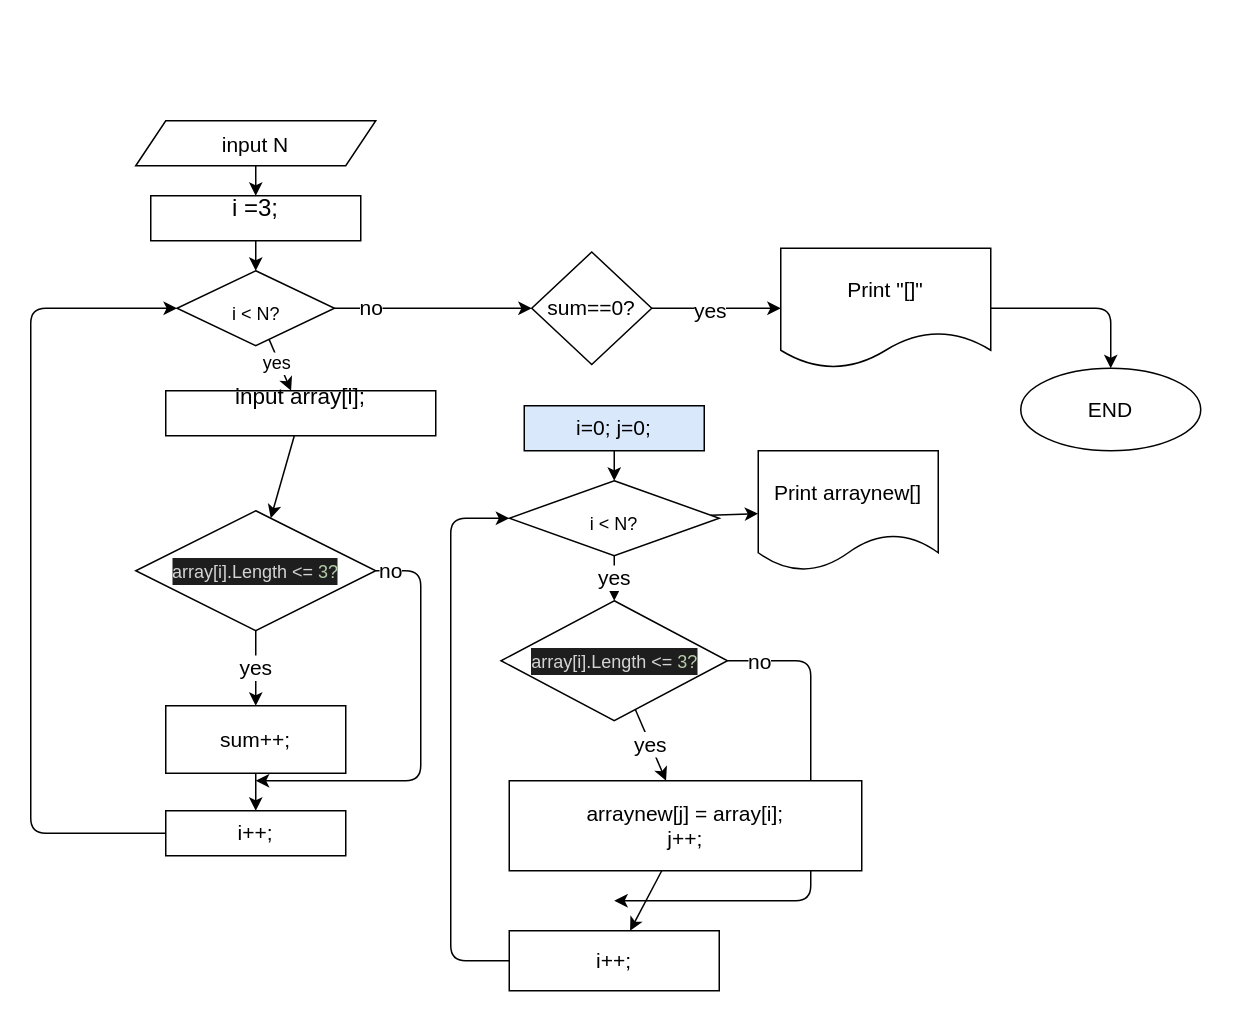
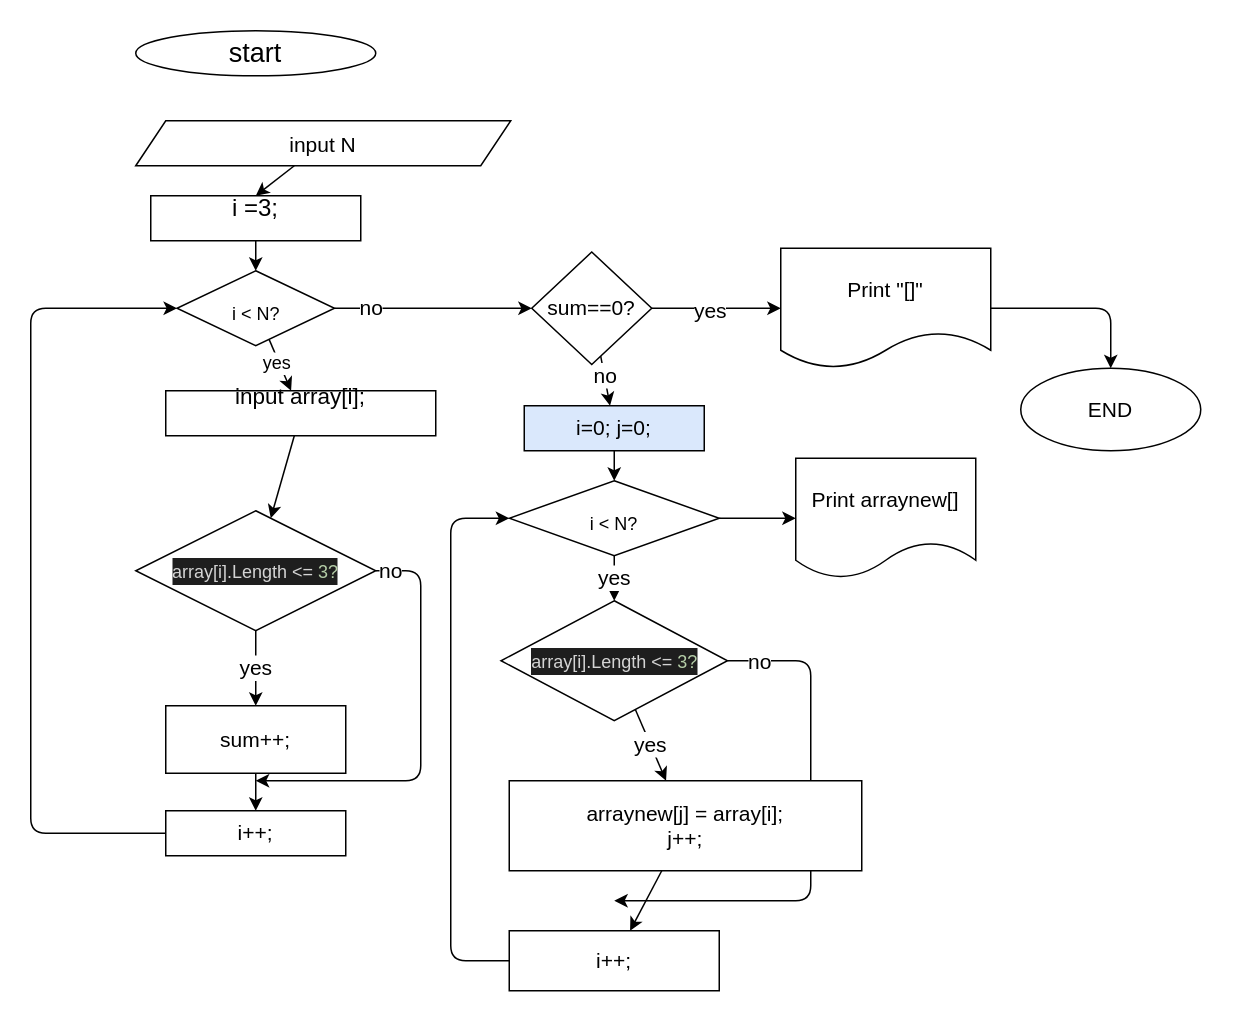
node "start": added
node "input N": size 240x45 -> 375x45
edge "sum==0?" -> "i=0; j=0;": added, label "no"
node "Print arraynew[]": moved (848, 511) -> (886, 518)
